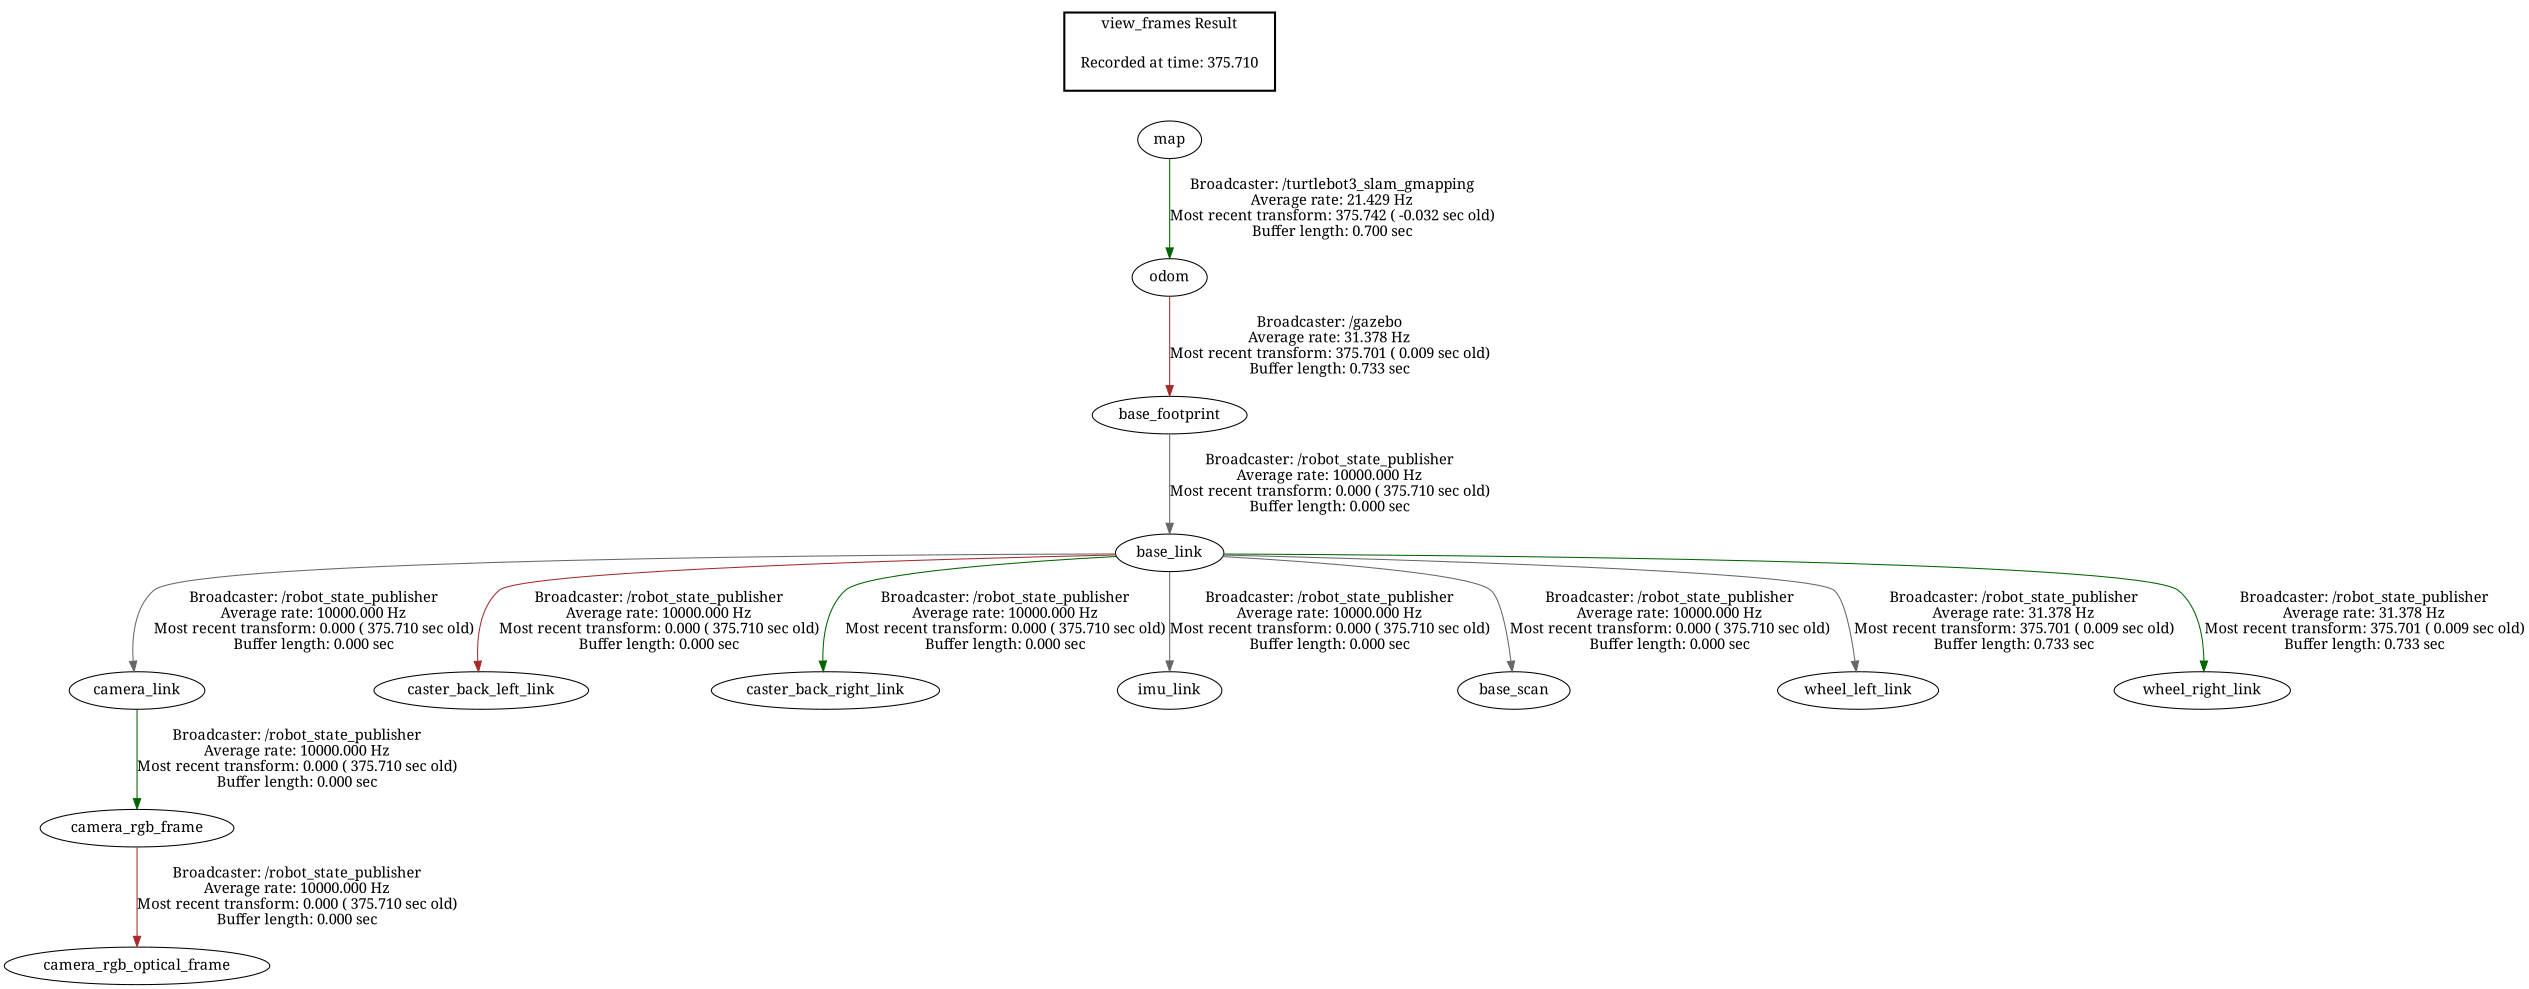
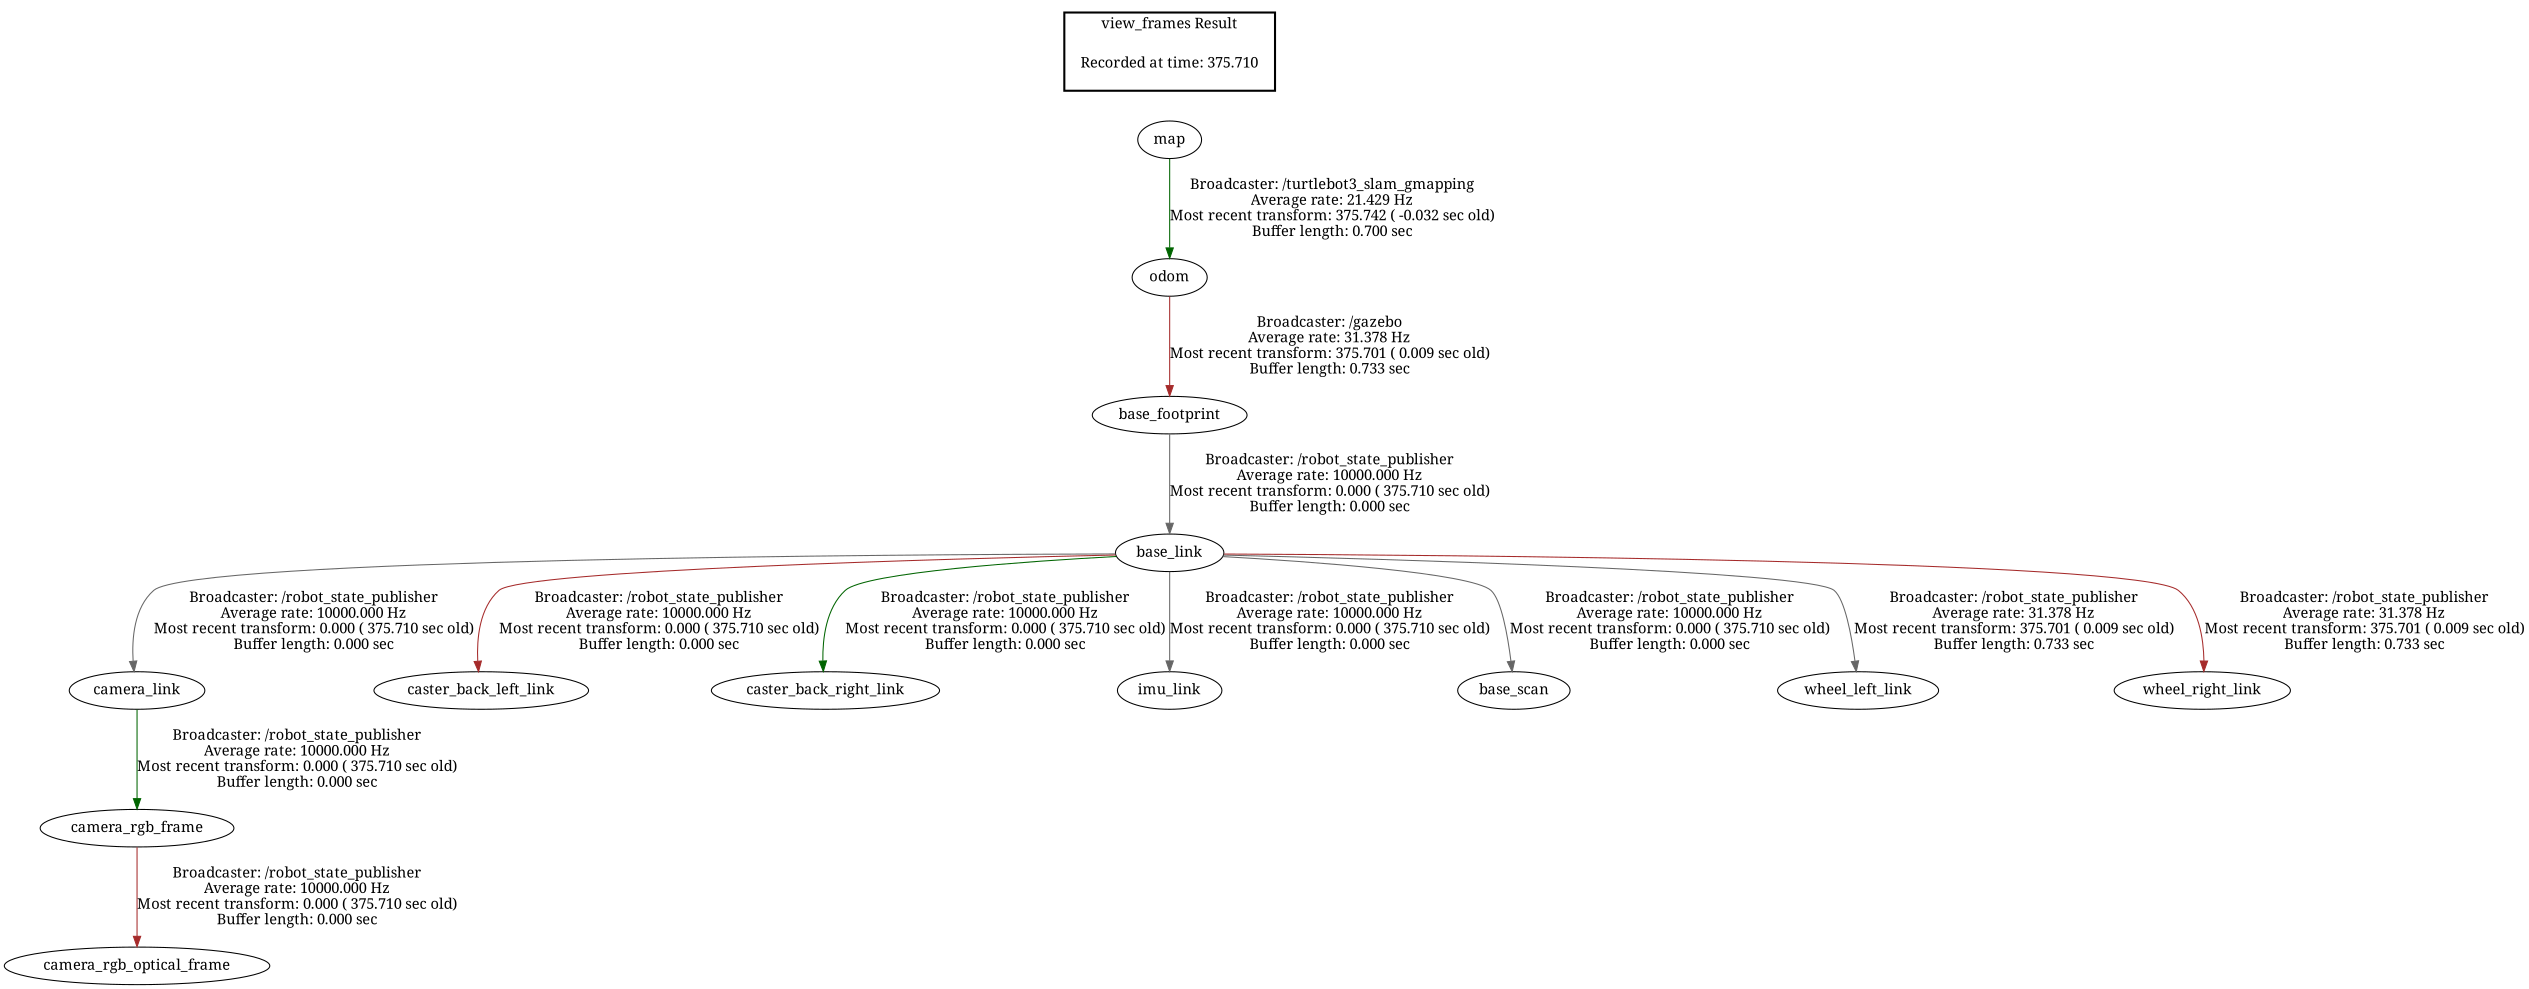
edge "base_link" -> "wheel_right_link": color darkgreen -> brown
